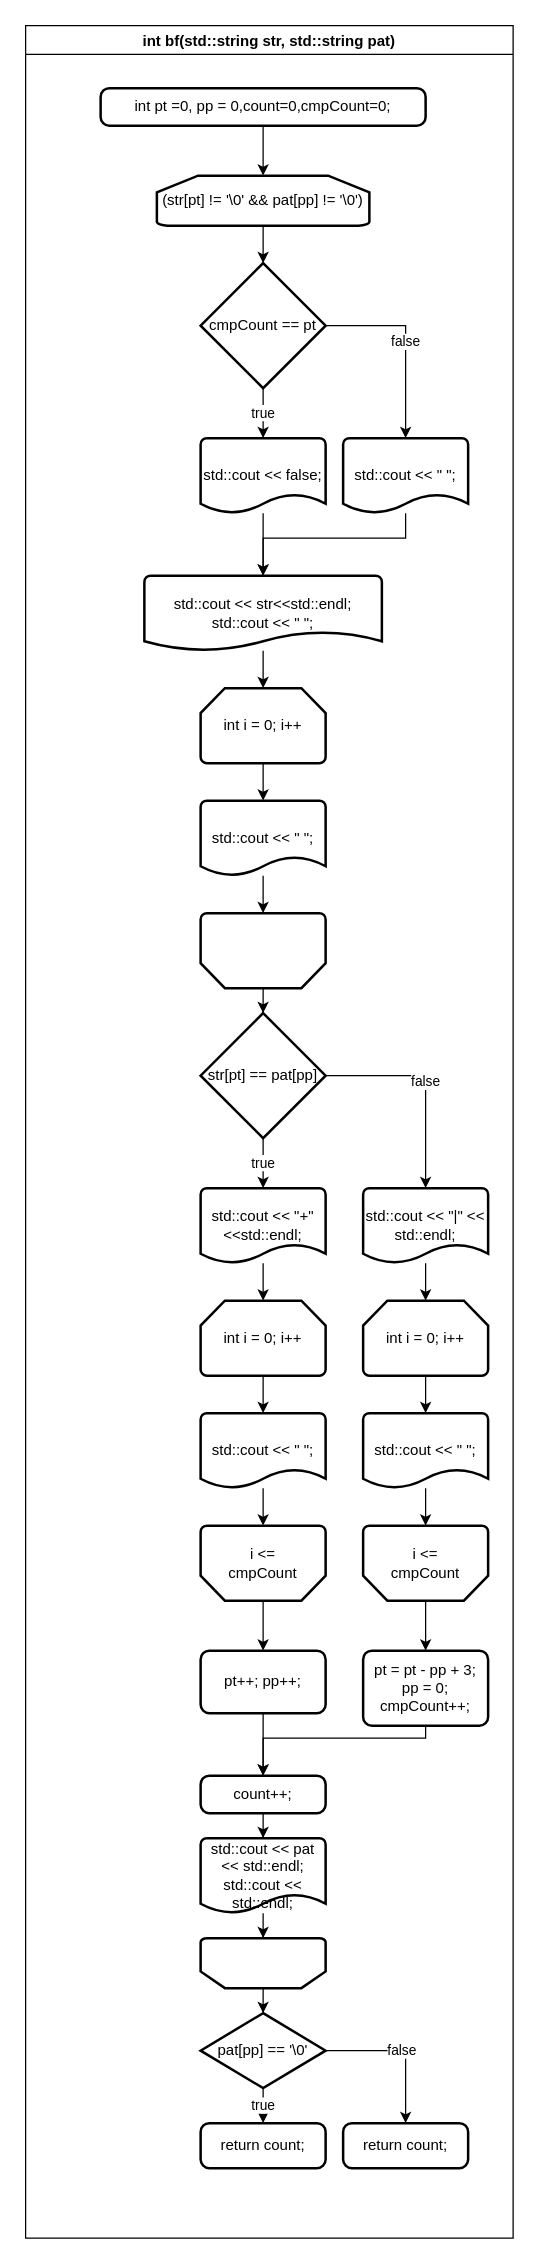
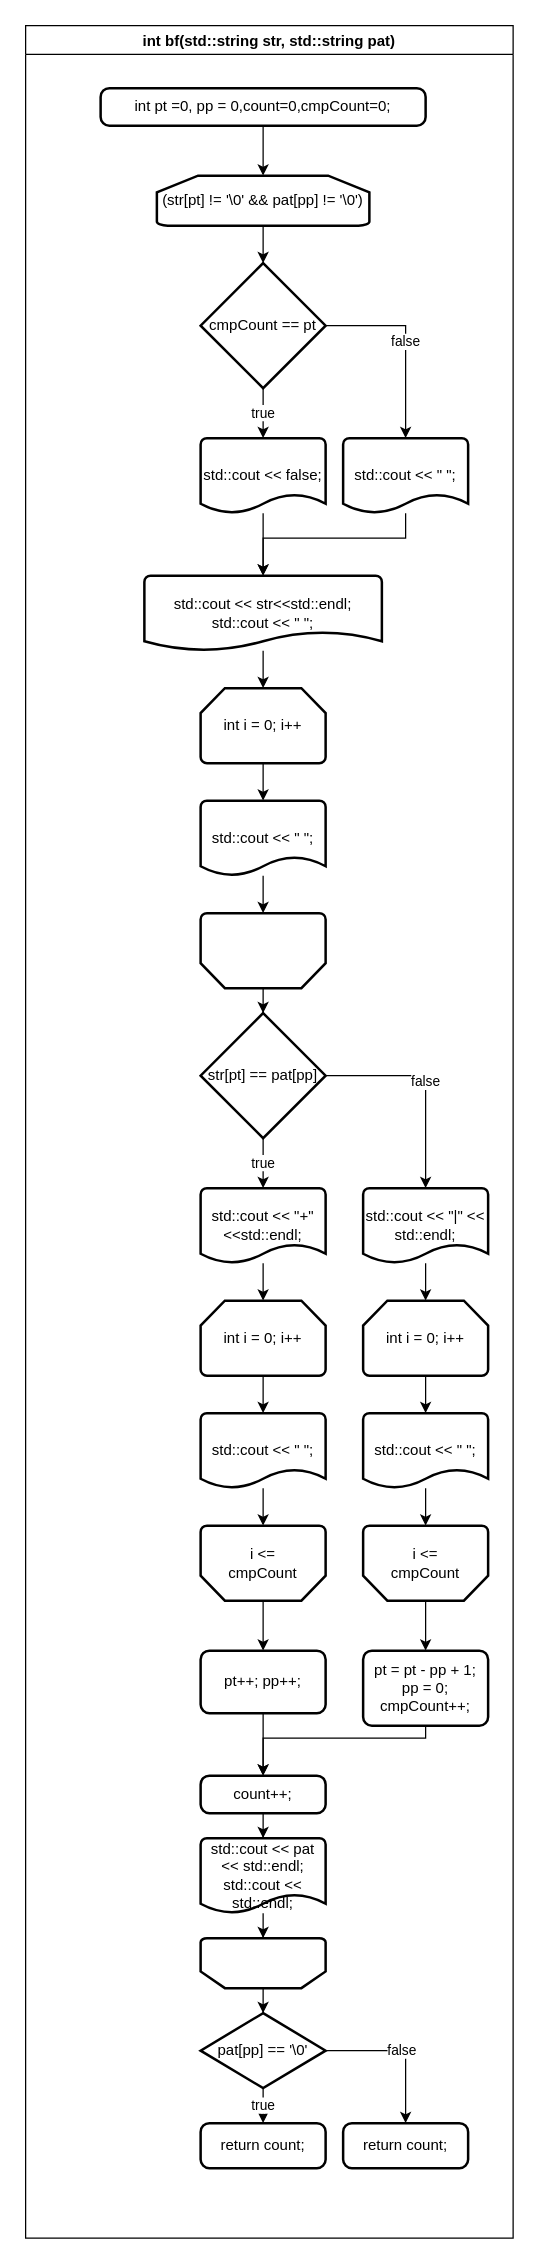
node "pt = pt - pp + 3; pp = 0; cmpCount++;": label "pt = pt - pp + 3; pp = 0; cmpCount++;" -> "pt = pt - pp + 1; pp = 0; cmpCount++;"
